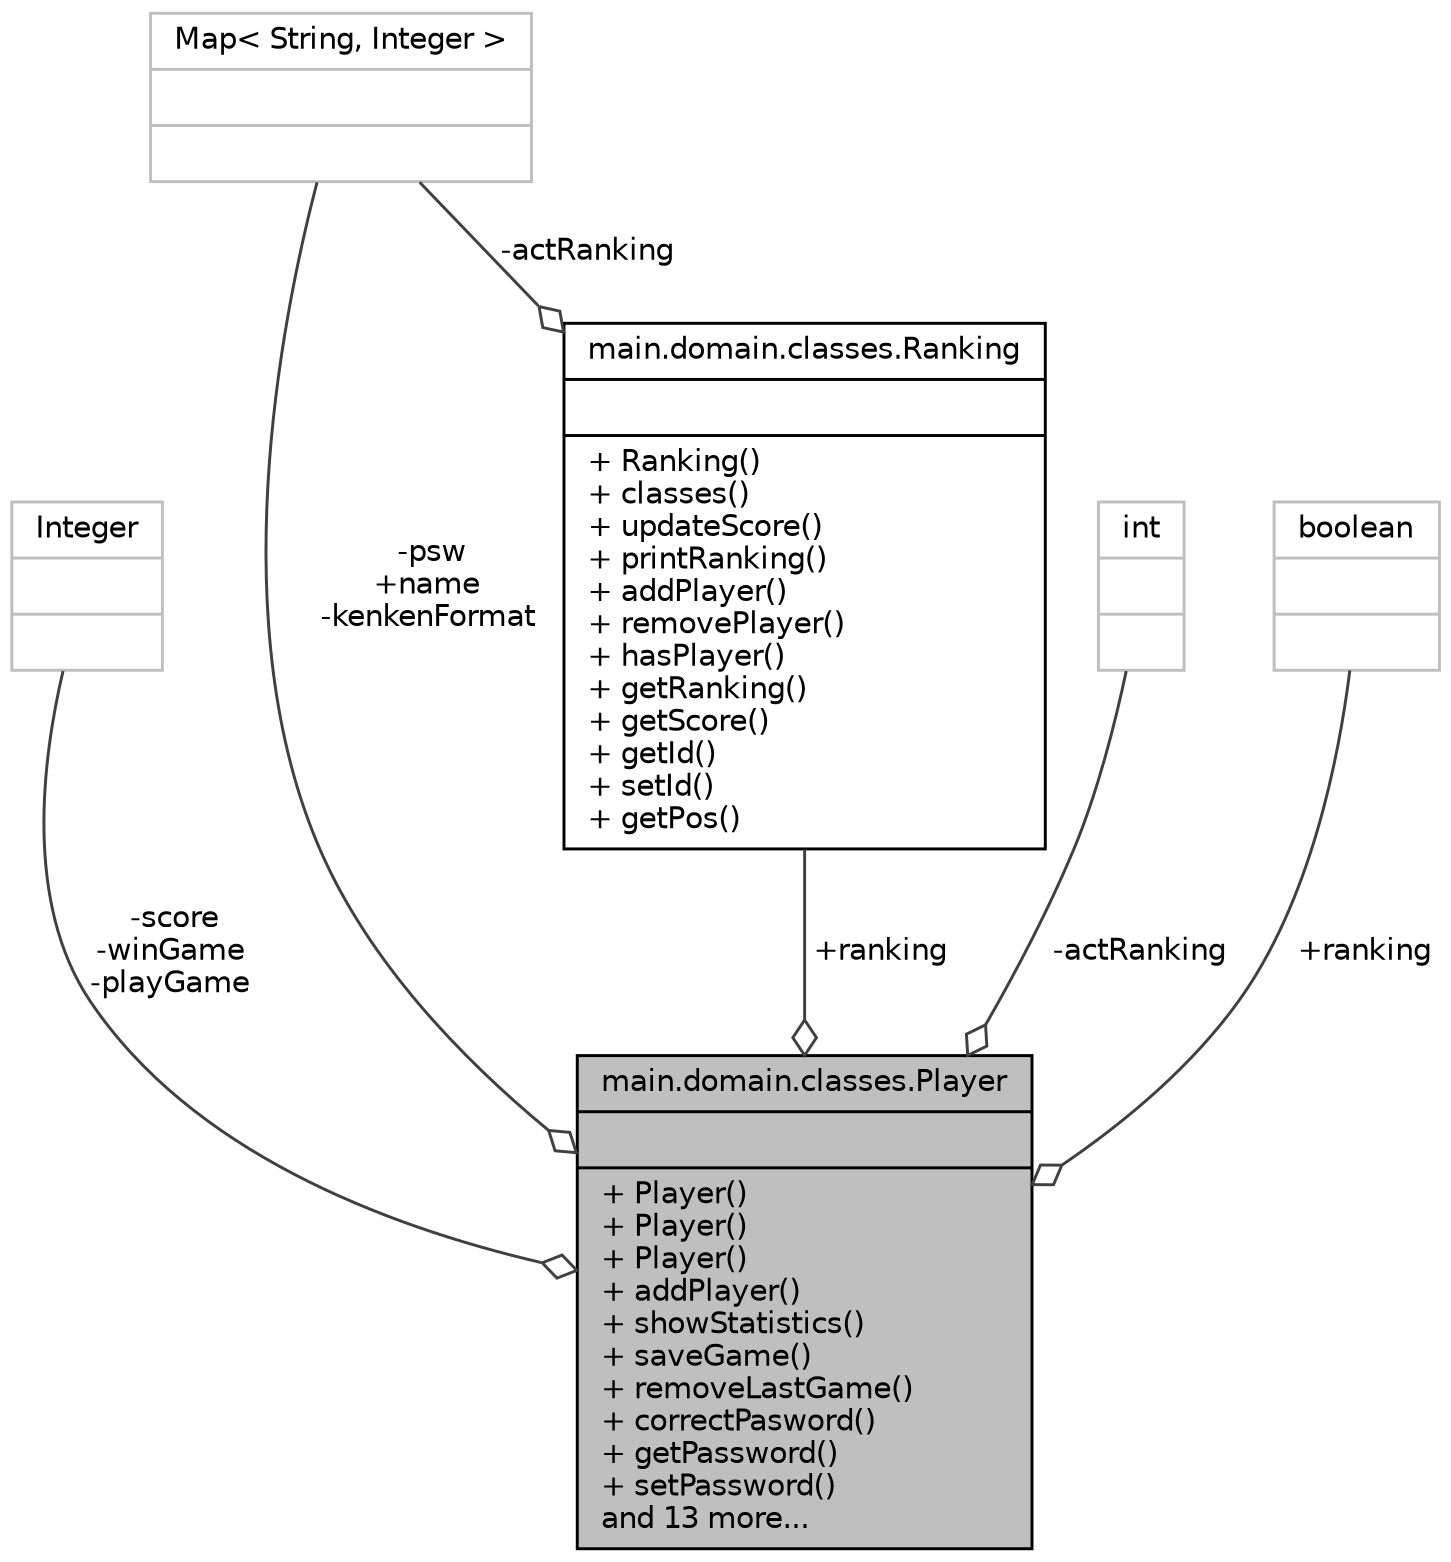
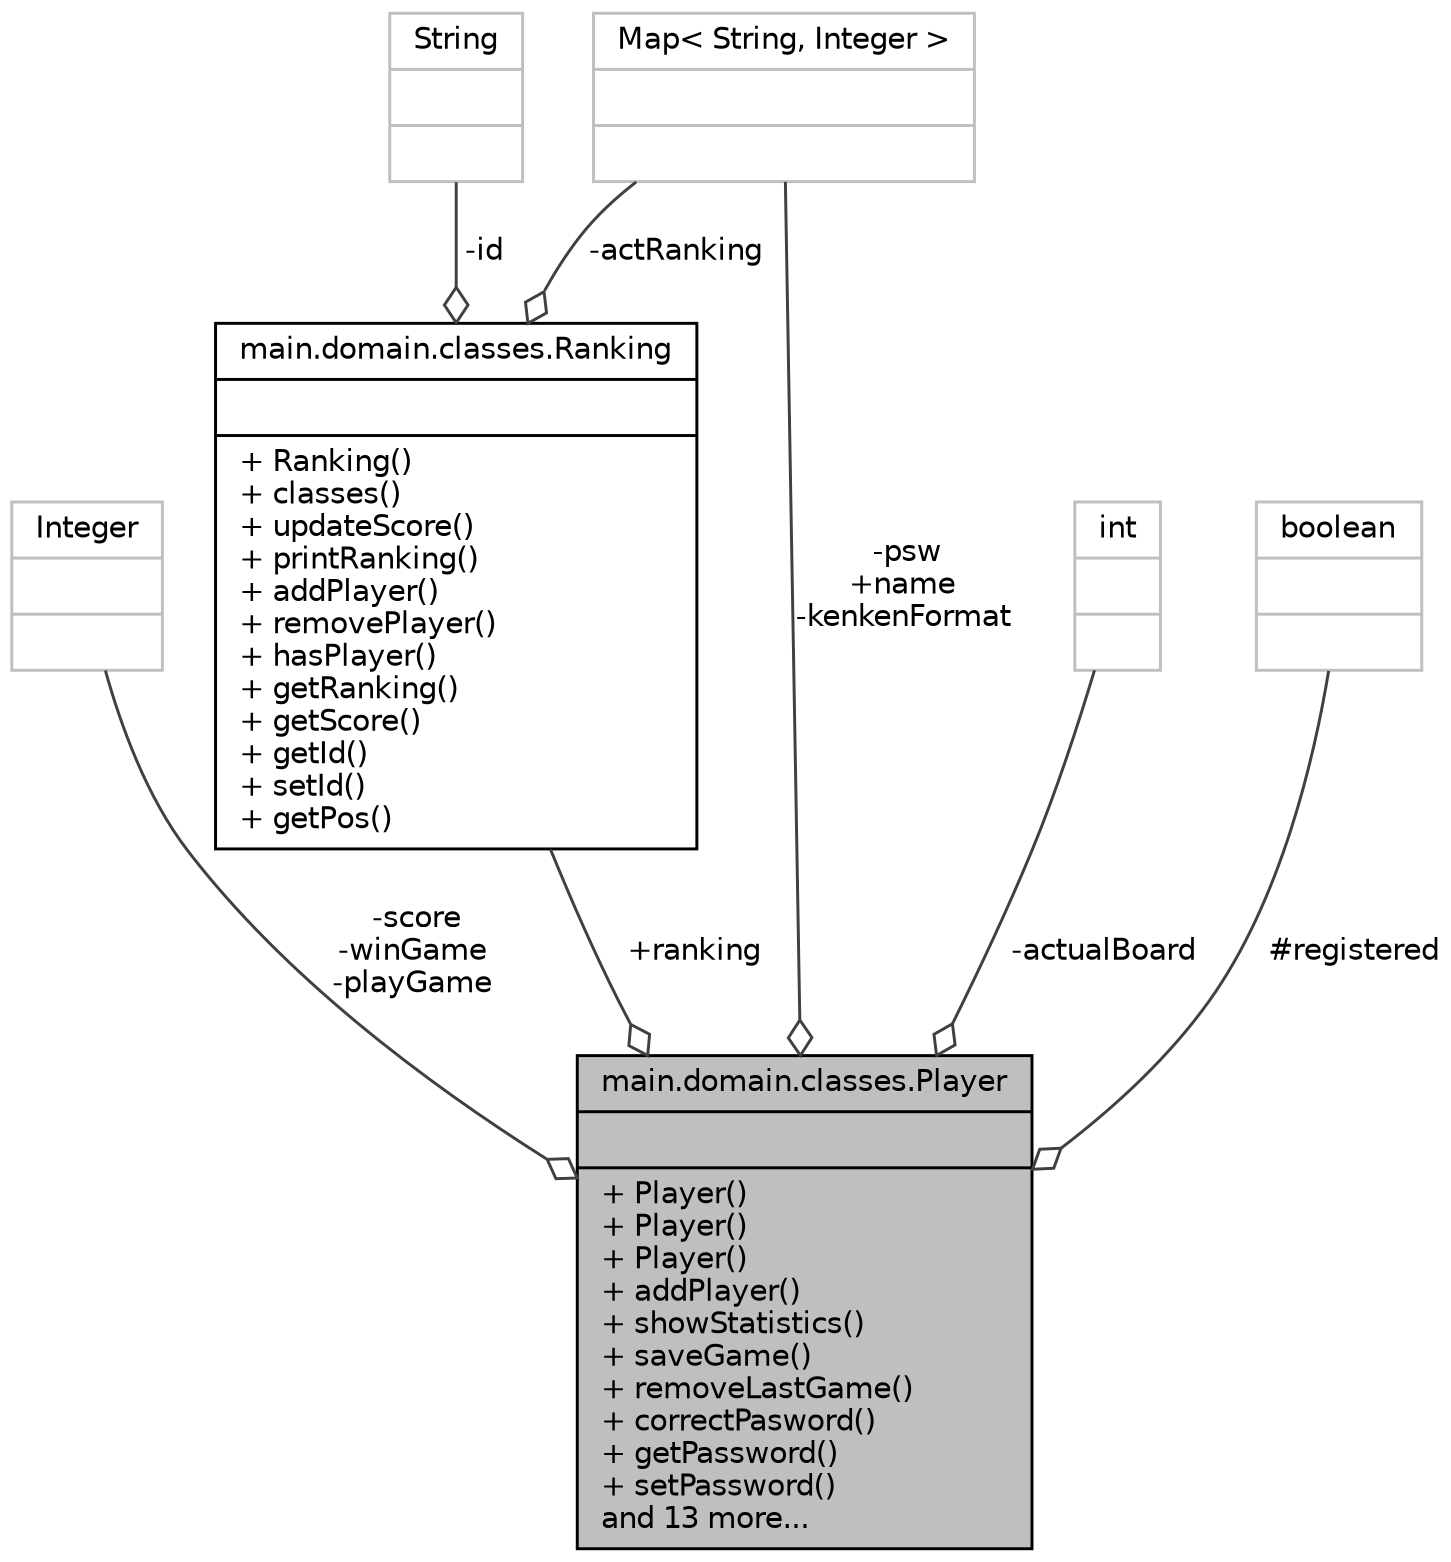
node "String": added
edge "int" -> "main.domain.classes.Player": label " -actRanking" -> " -actualBoard"
edge "boolean" -> "main.domain.classes.Player": label " +ranking" -> " #registered"
